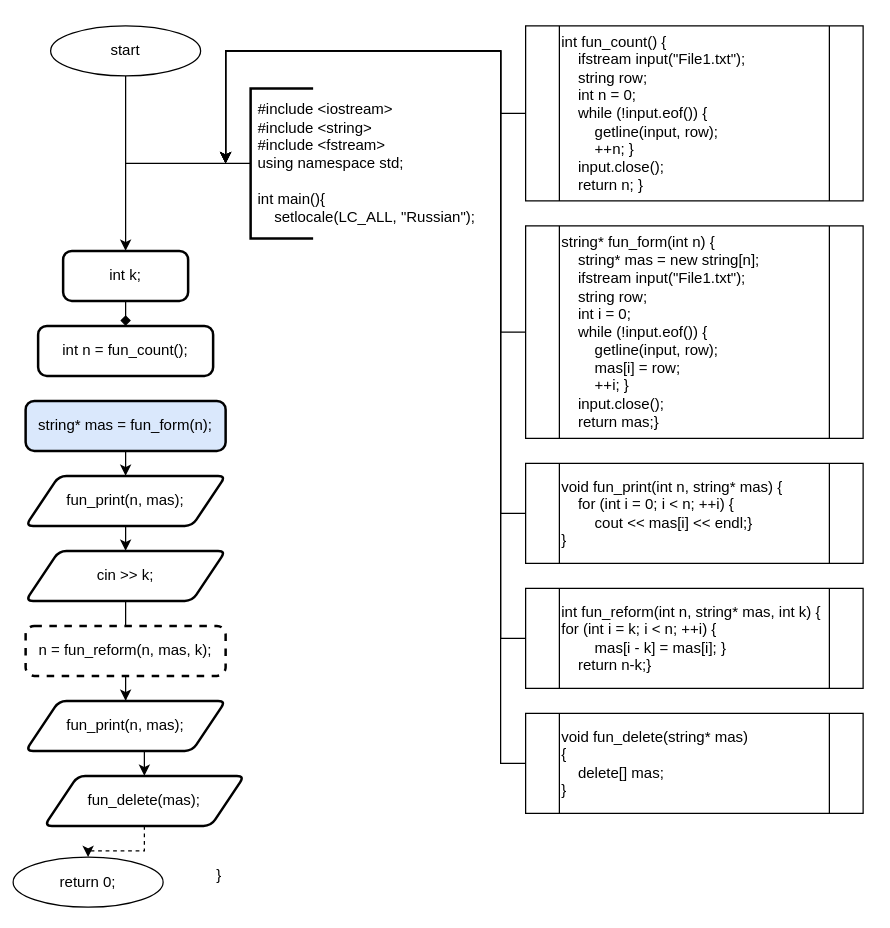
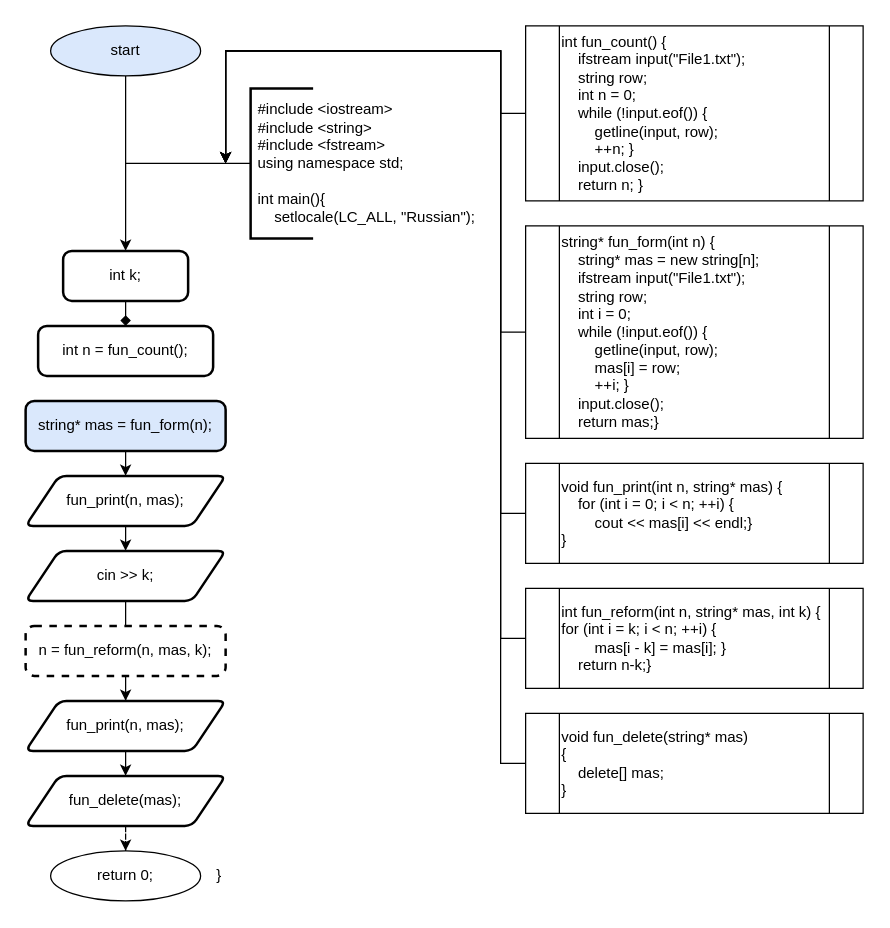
node "start": fillcolor #ffffff -> #dae8fc
node "fun_delete(mas);": moved (144, 801) -> (126, 801)
node "return 0;": moved (88, 882) -> (126, 876)
